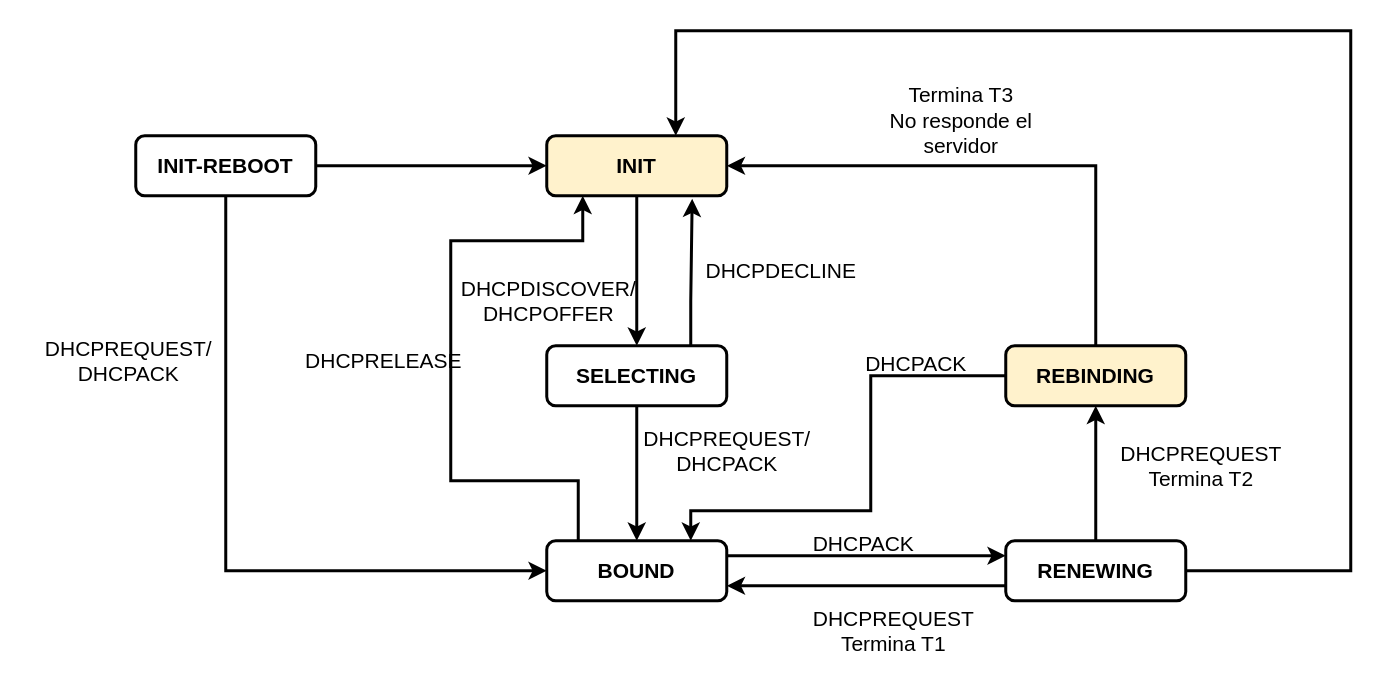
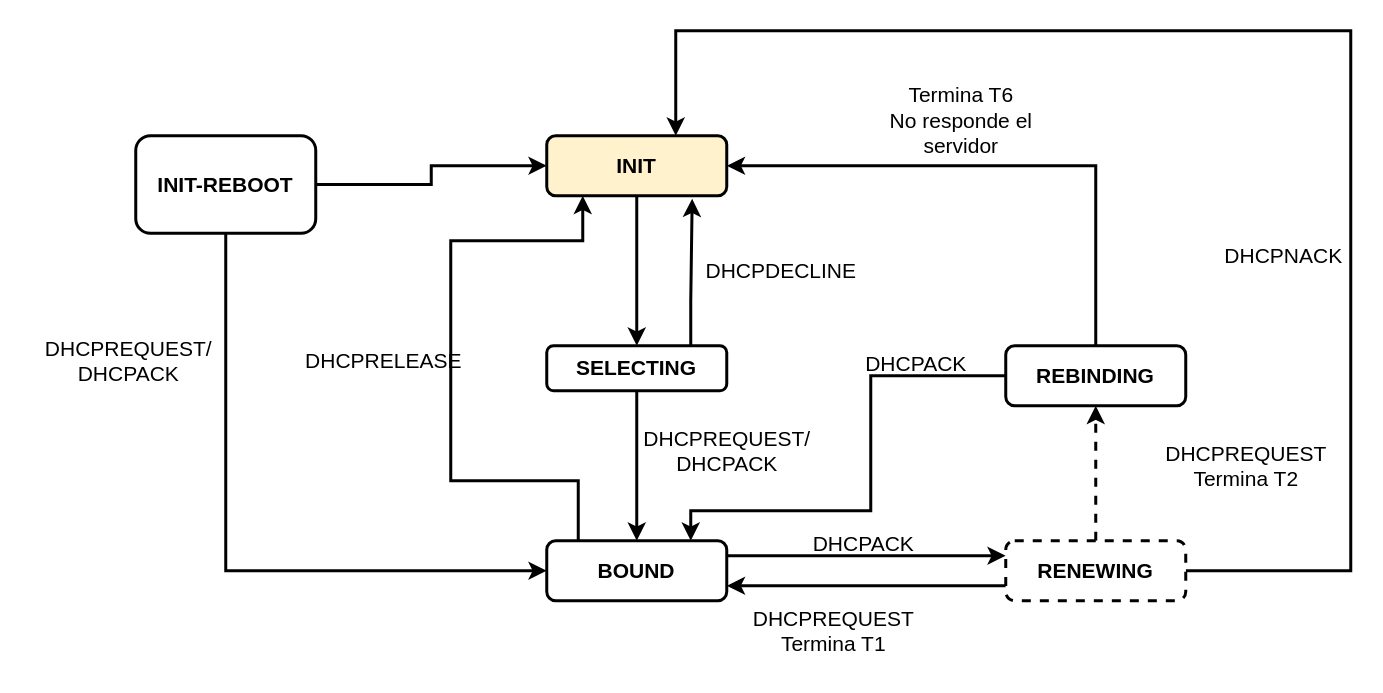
node "Termina T3 No responde el servidor": label "Termina T3 No responde el servidor" -> "Termina T6 No responde el servidor"
node "INIT-REBOOT": size 180x60 -> 180x98
node "DHCPNACK": added
node "DHCPDISCOVER/ DHCPOFFER": removed
node "SELECTING": size 180x60 -> 180x45
node "REBINDING": fillcolor #fff2cc -> #ffffff
node "DHCPREQUEST Termina T2": moved (1201, 466) -> (1246, 466)
edge "RENEWING" -> "REBINDING": style solid -> dashed
node "RENEWING": style solid -> dashed
node "DHCPREQUEST Termina T1": moved (893, 631) -> (833, 631)
